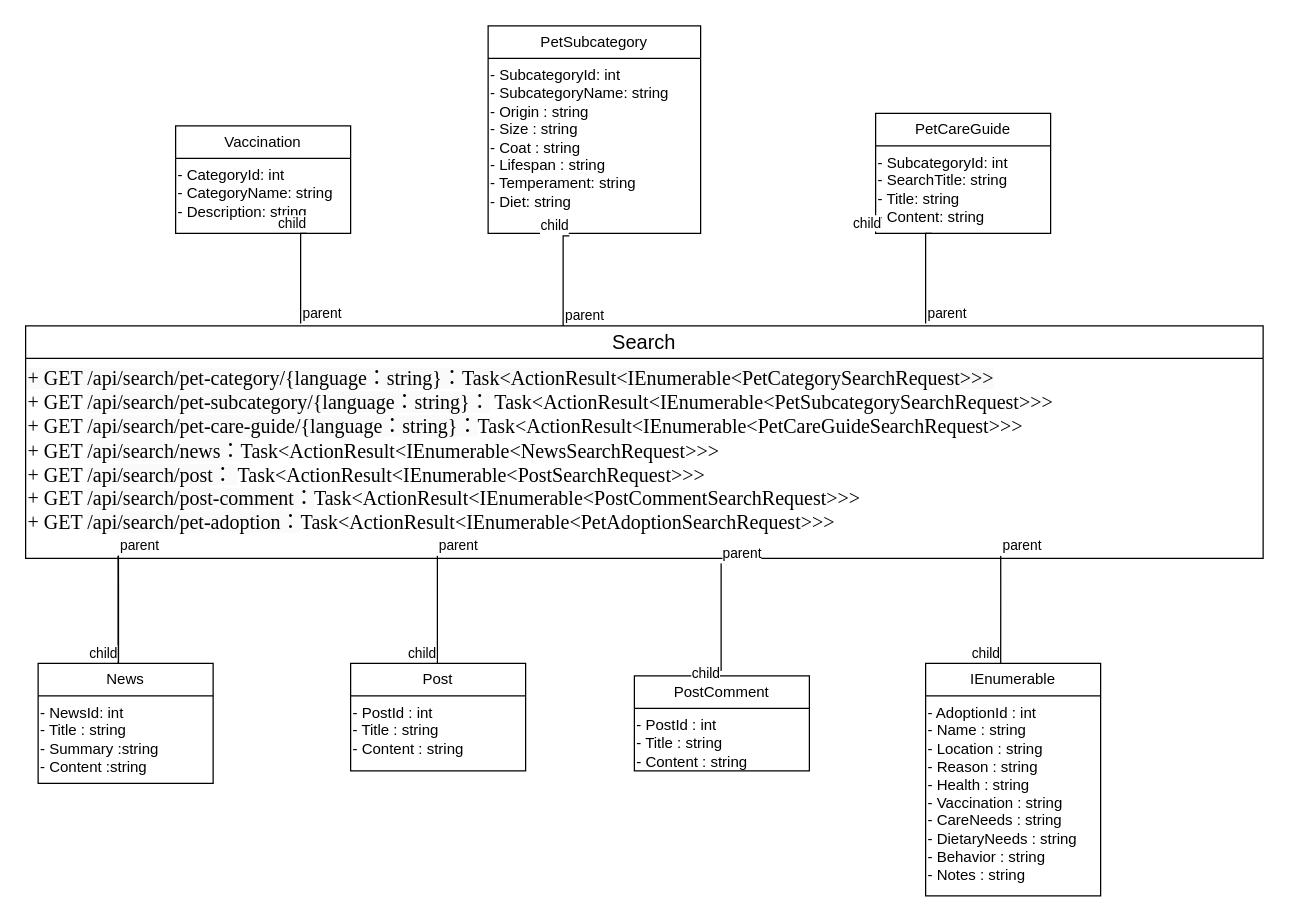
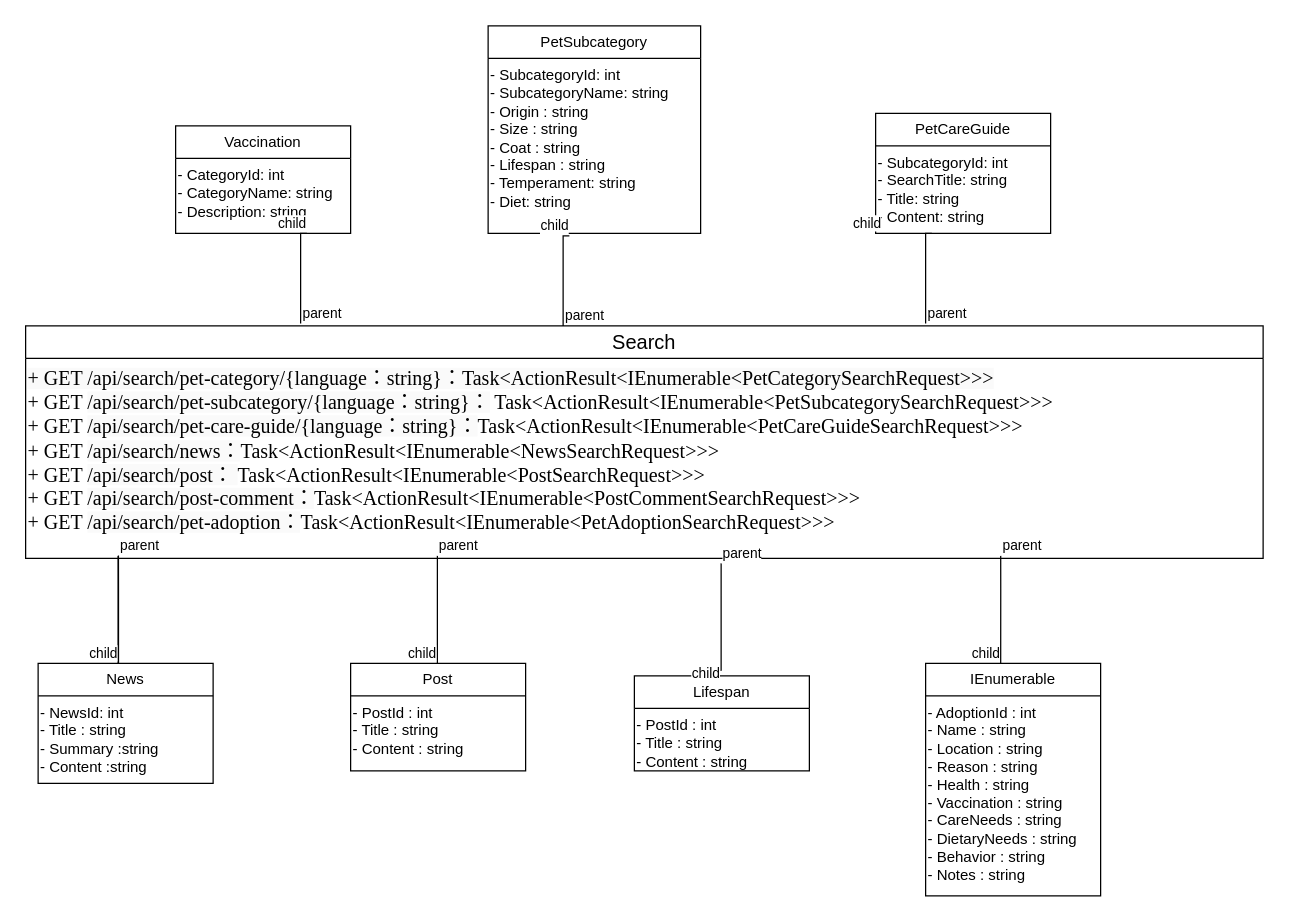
node "PostComment": label "PostComment" -> "Lifespan"
